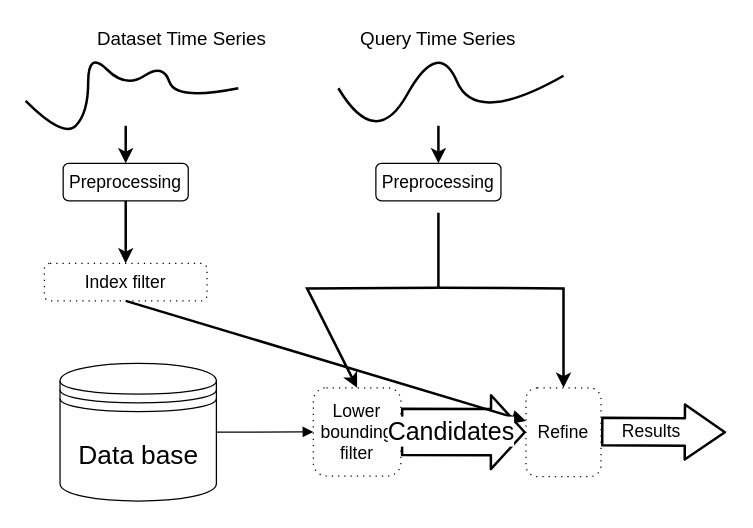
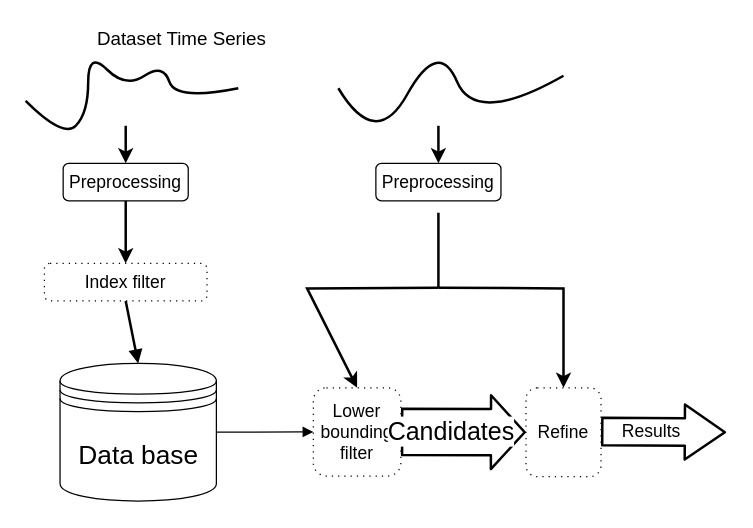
node "Query Time Series": removed
edge "Index filter" -> "Refine": now "Index filter" -> "Data base"
